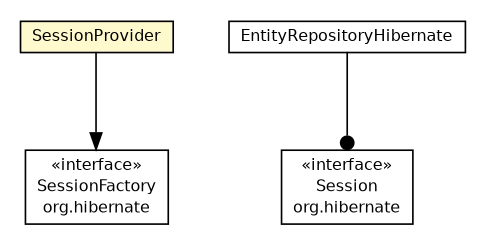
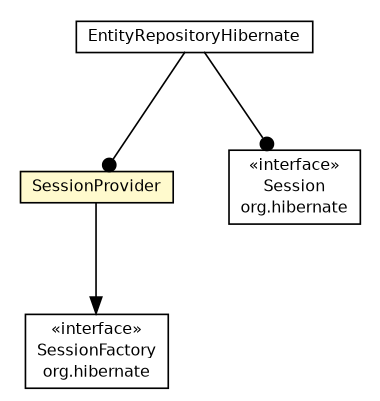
edge "EntityRepositoryHibernate" -> "SessionProvider": added
